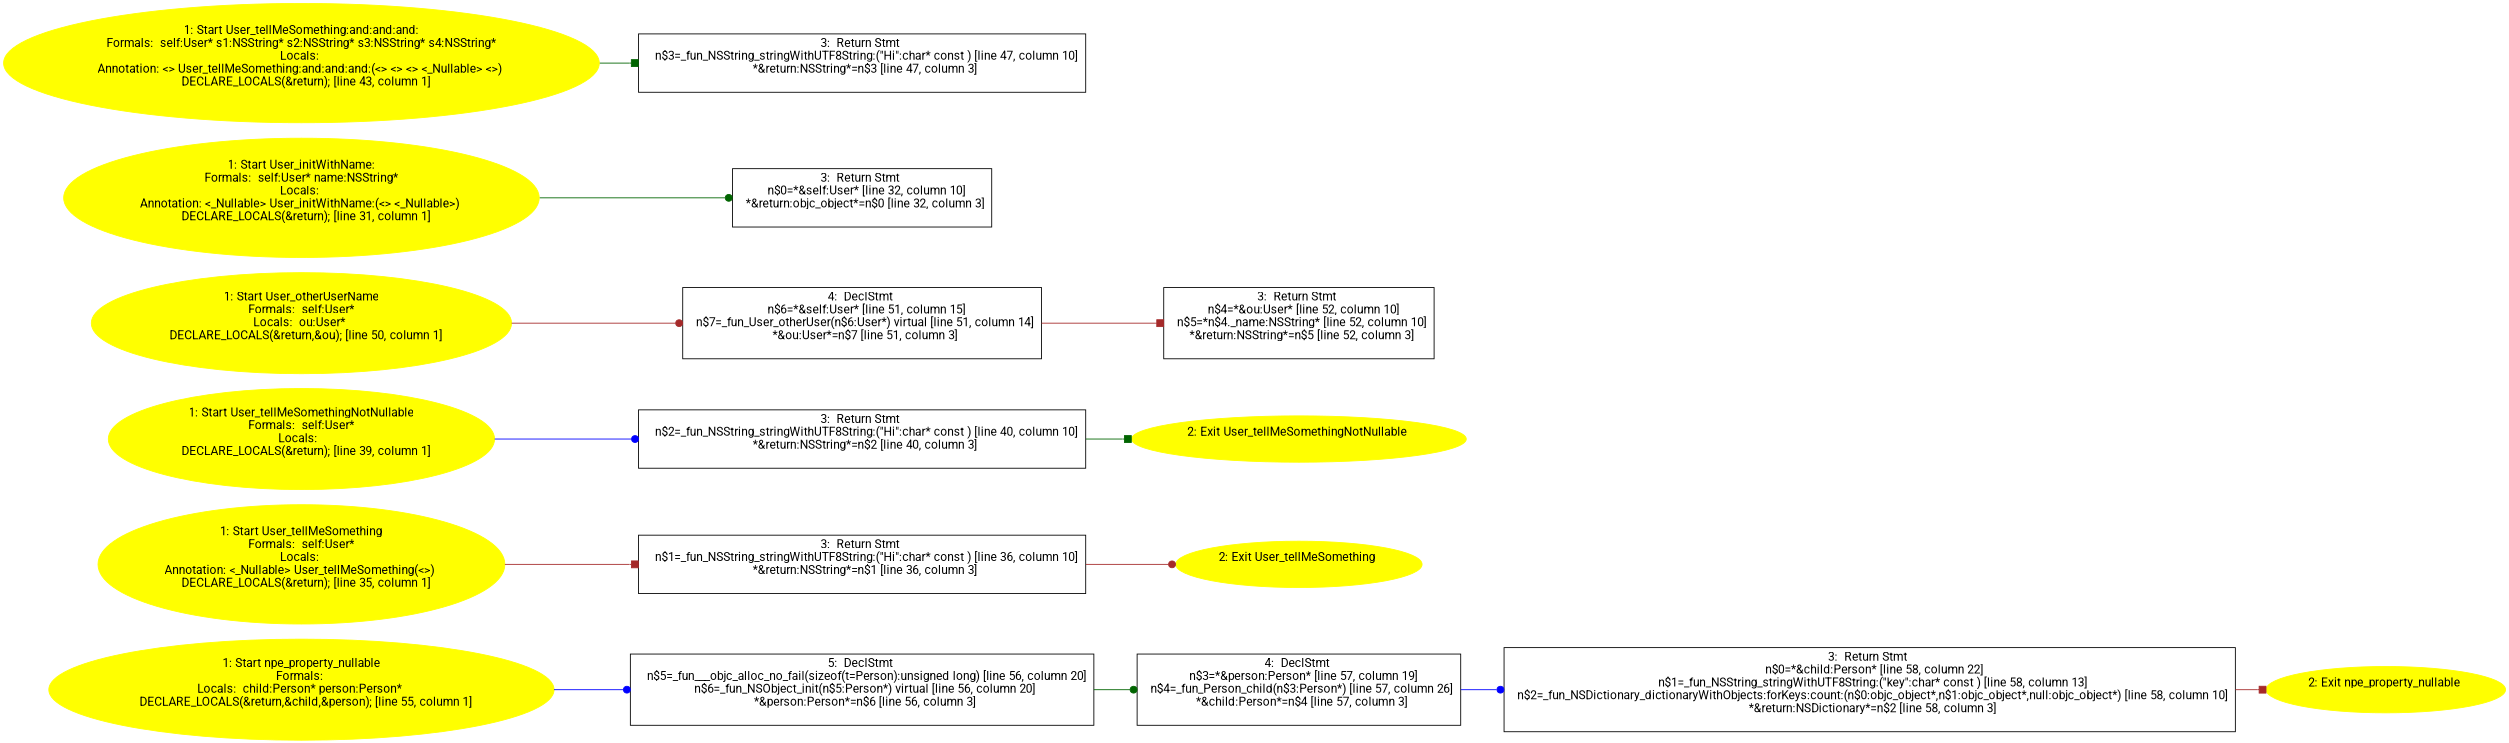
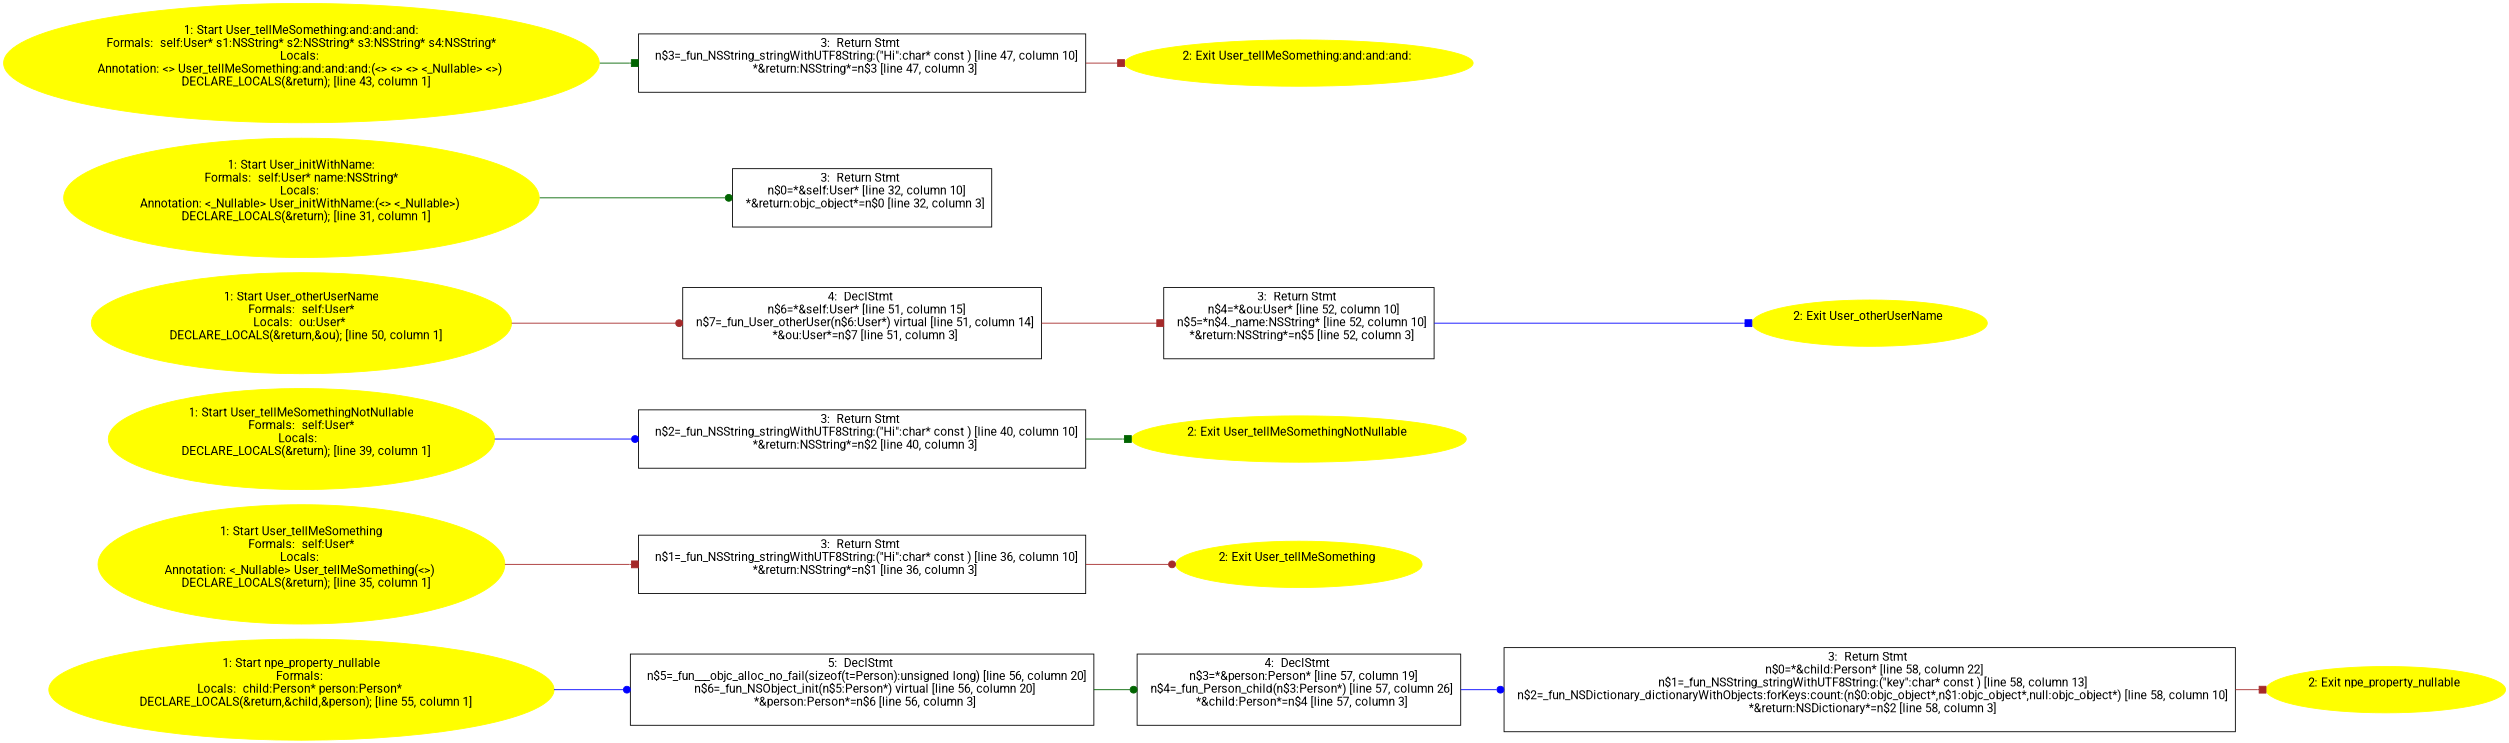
node "2: Exit User_tellMeSomething:and:and:and:": added
node "2: Exit User_otherUserName": added
